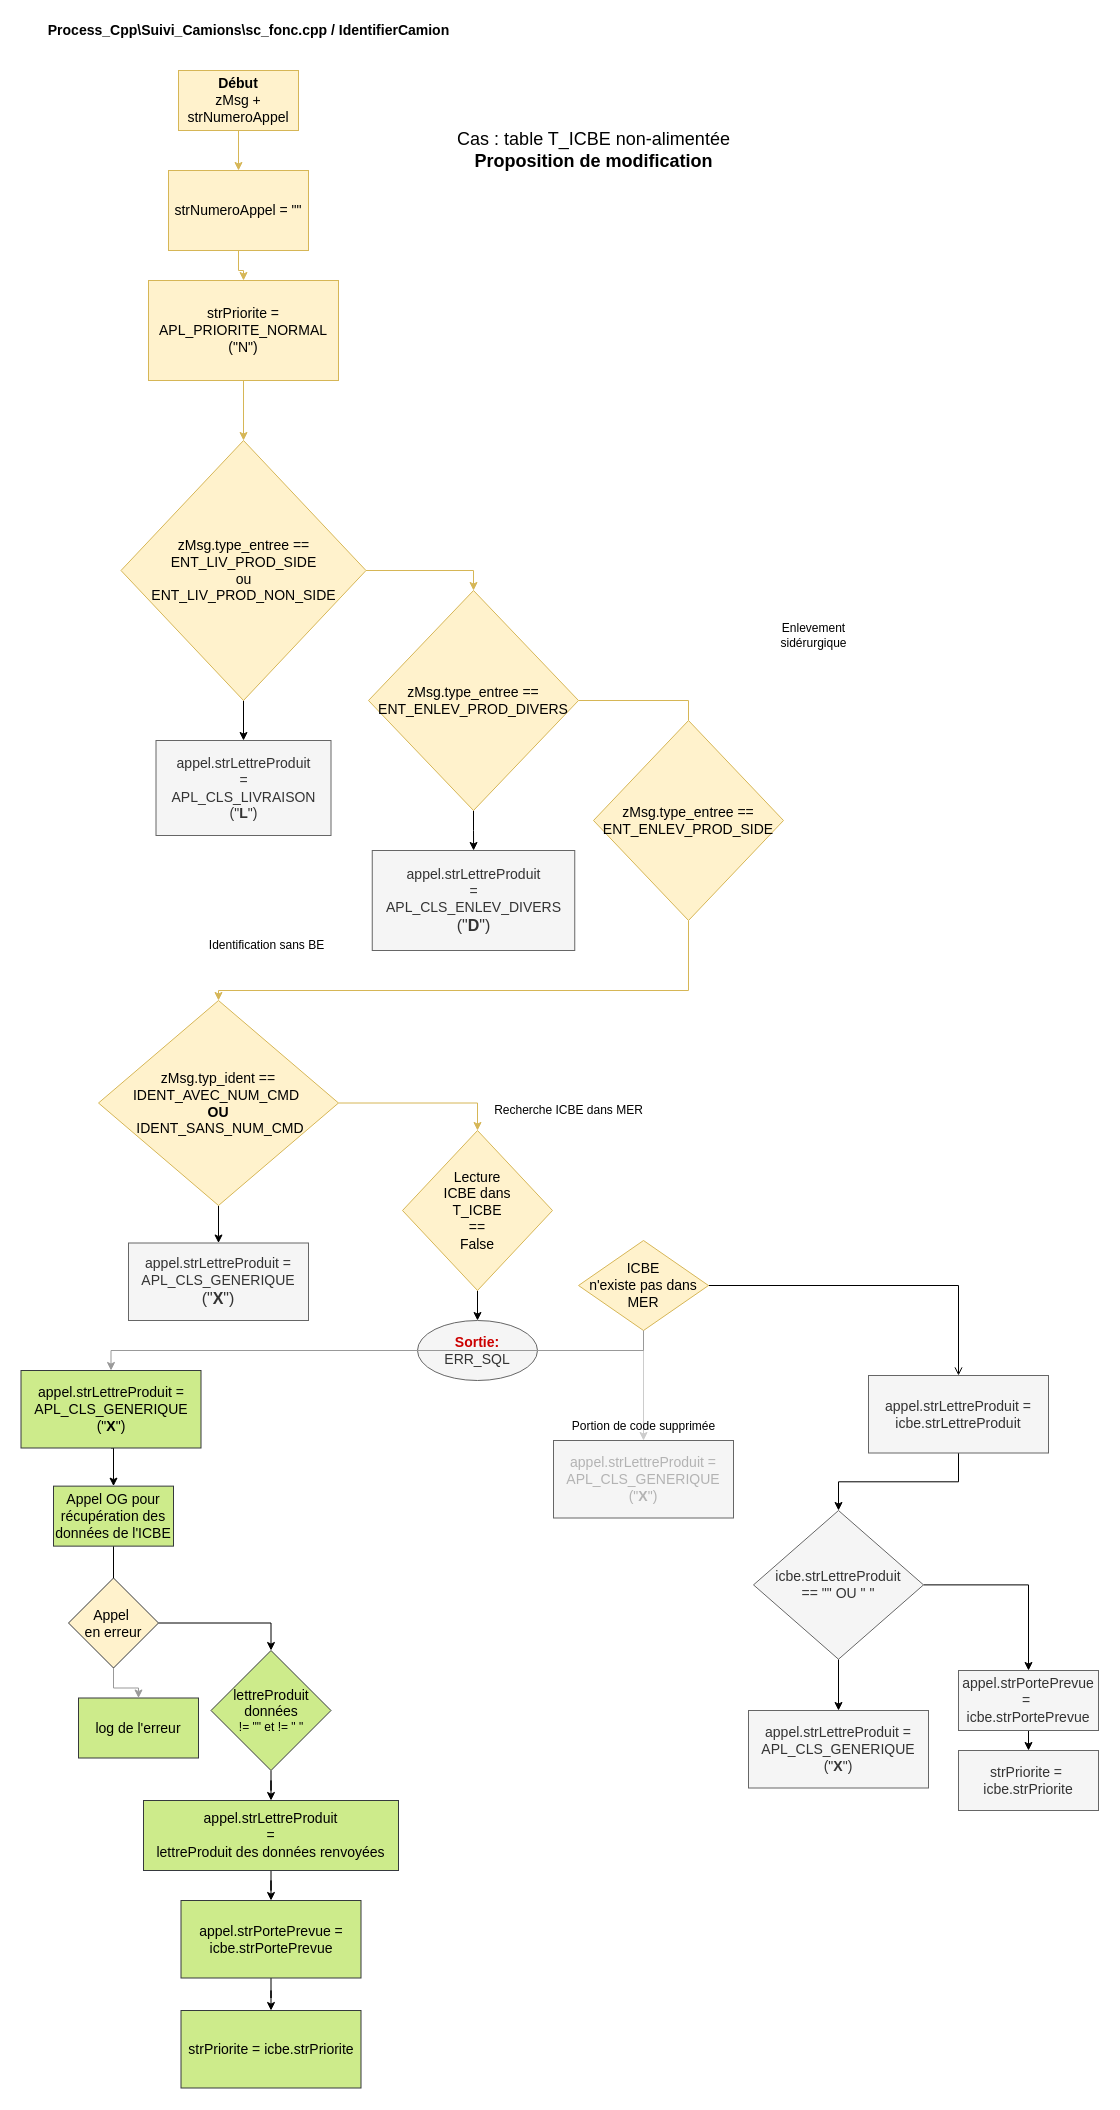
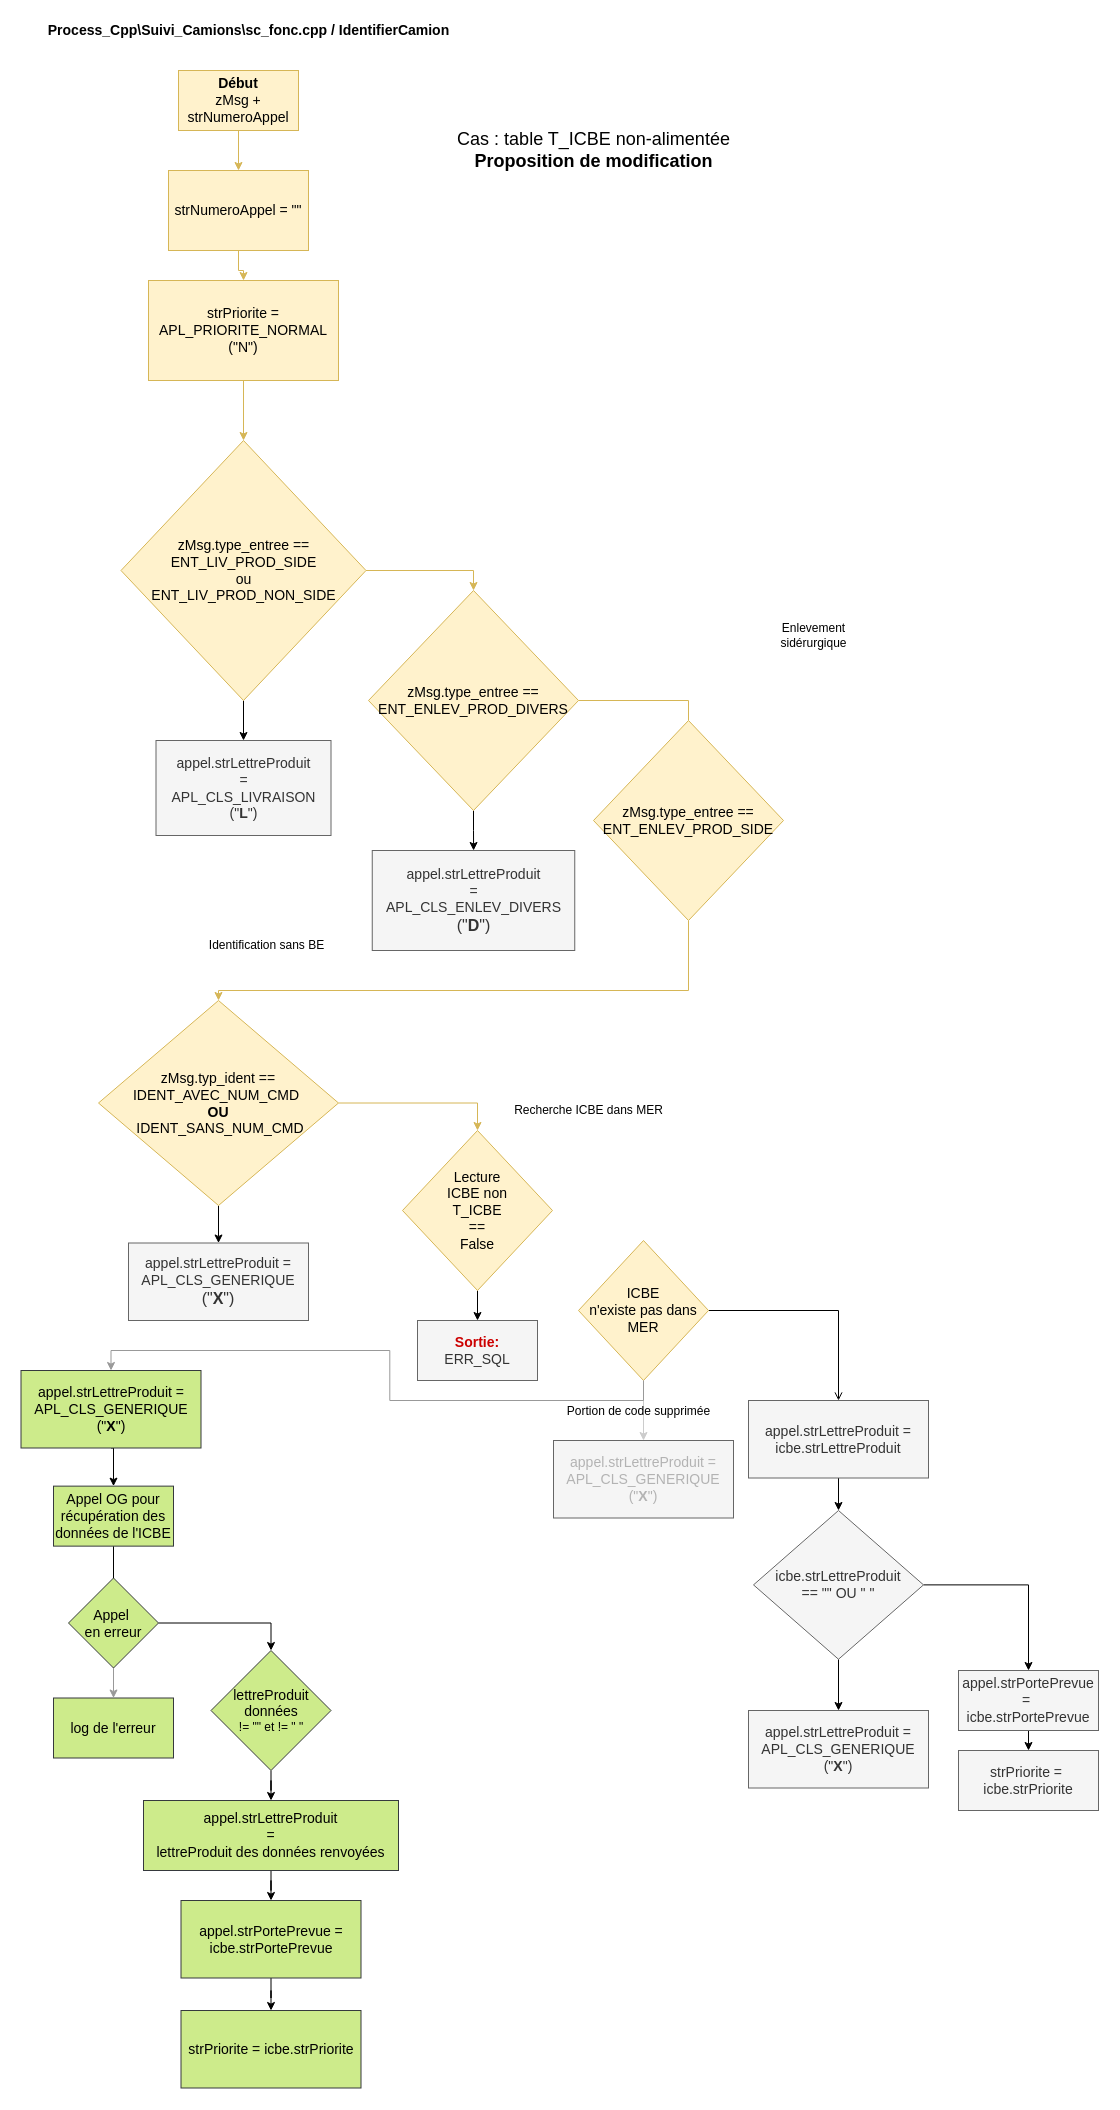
node "Recherche ICBE dans MER": moved (569, 1111) -> (589, 1111)
node "Lecture ICBE dans T_ICBE == False": label "Lecture ICBE dans T_ICBE == False" -> "Lecture ICBE non T_ICBE == False"
node "ICBE n'existe pas dans MER": size 130x90 -> 130x140
node "Sortie: ERR_SQL": shape ellipse -> rectangle
node "appel.strLettreProduit = icbe.strLettreProduit": moved (959, 1414) -> (839, 1439)
node "Portion de code supprimée": moved (644, 1427) -> (639, 1412)
node "Appel en erreur": fillcolor #fff2cc -> #cdeb8b
node "log de l'erreur": moved (139, 1728) -> (114, 1728)
